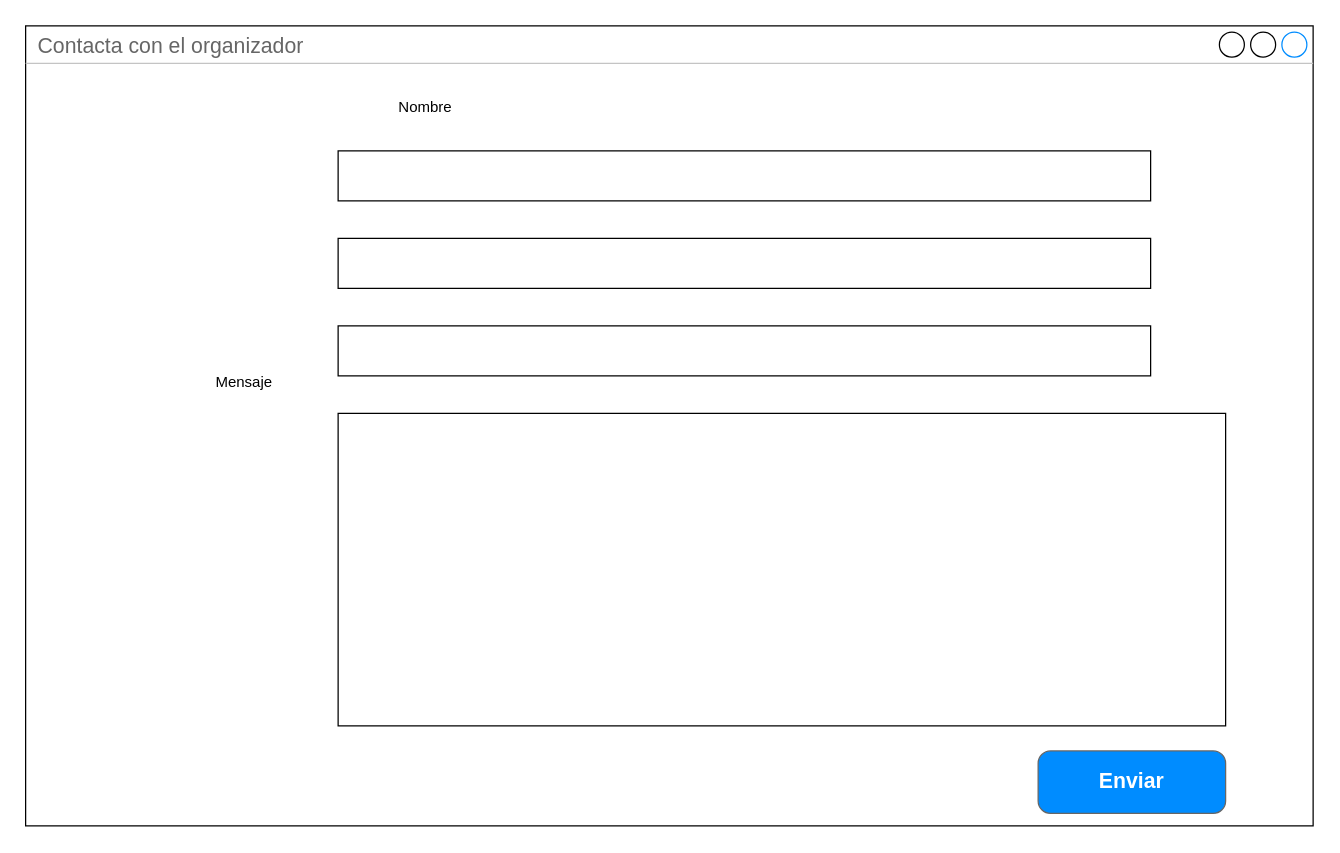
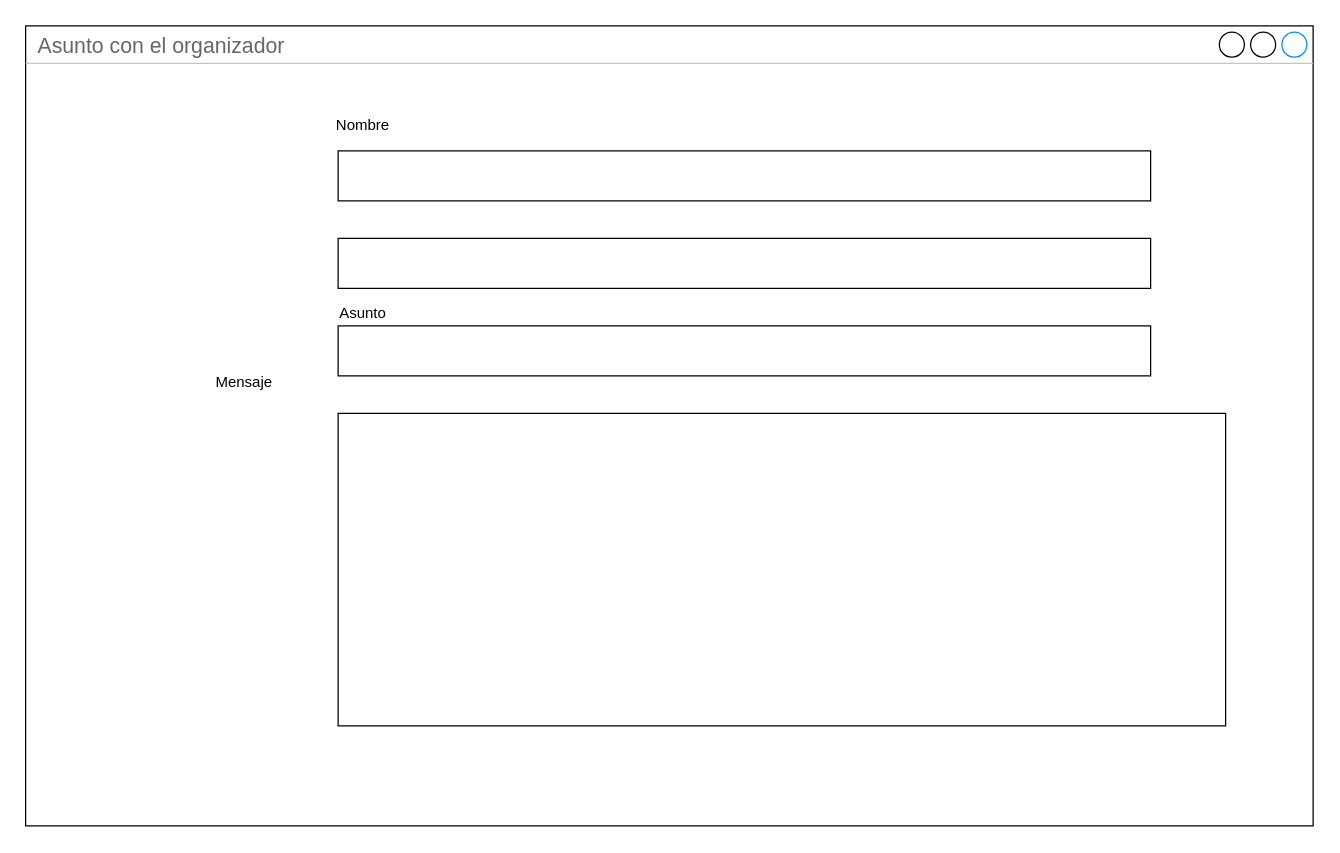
node "Contacta con el organizador": label "Contacta con el organizador" -> "Asunto con el organizador"
node "Nombre": moved (426, 107) -> (363, 126)
node "Asunto": added
node "Enviar": removed
